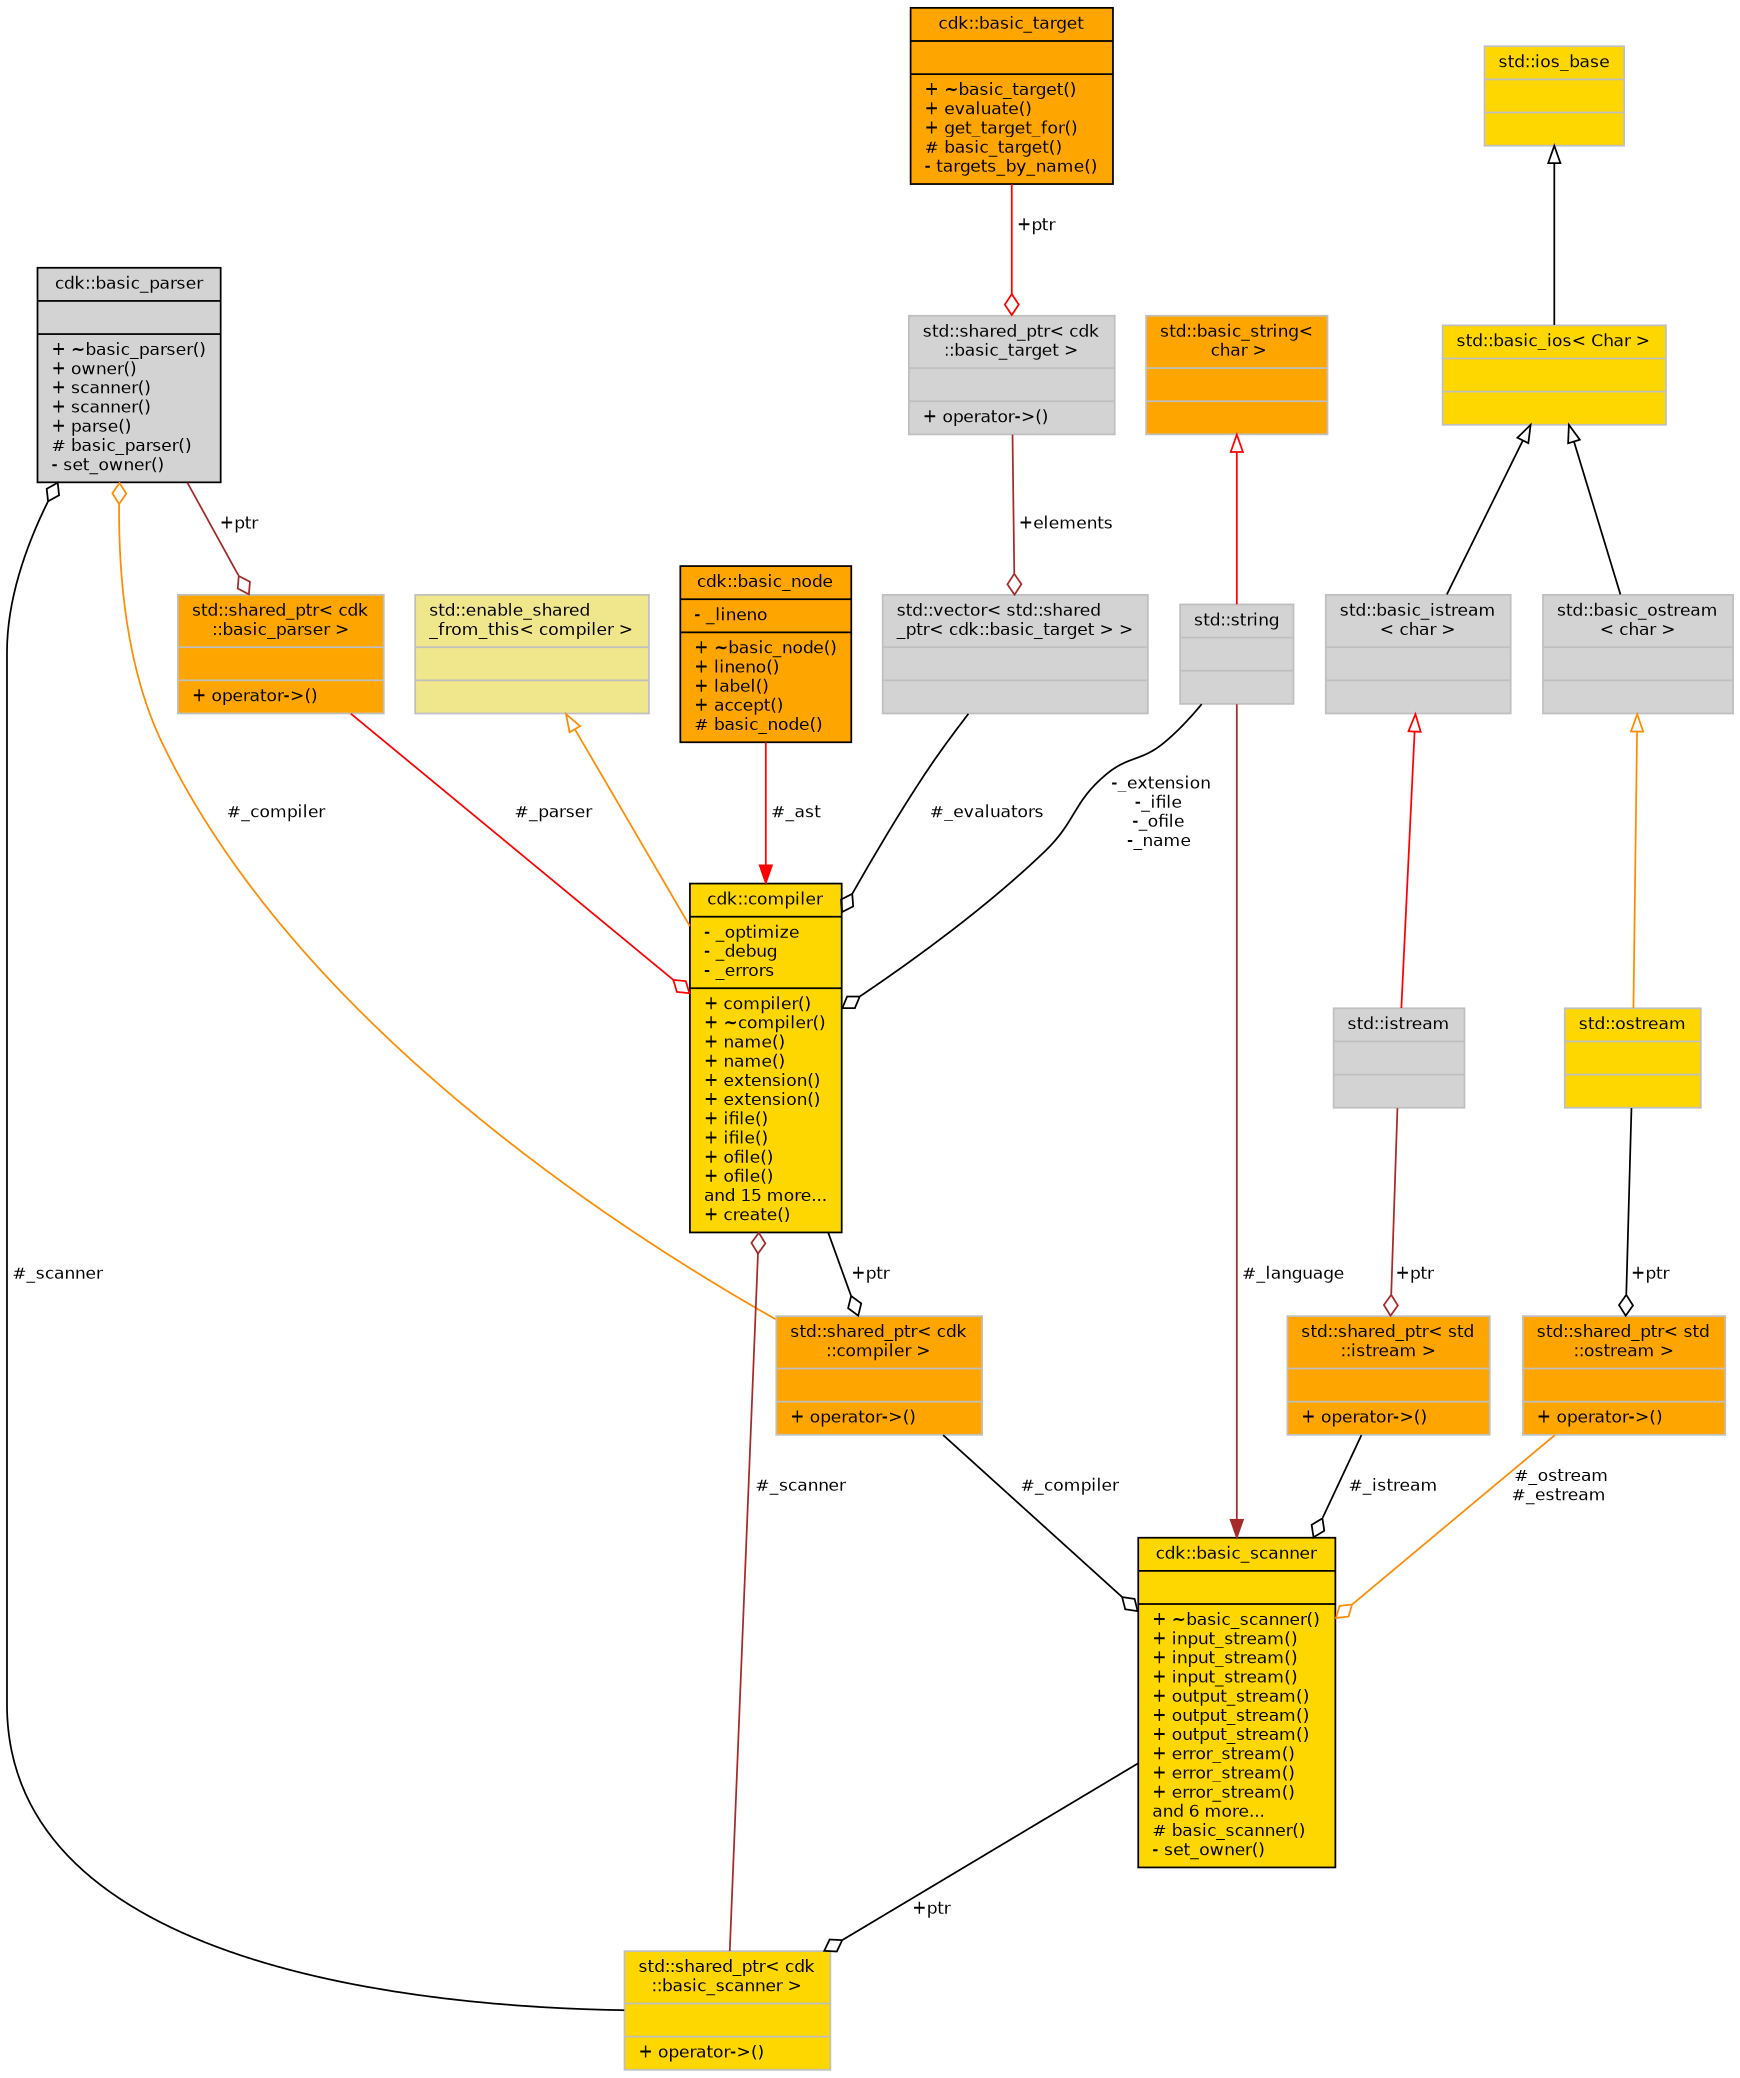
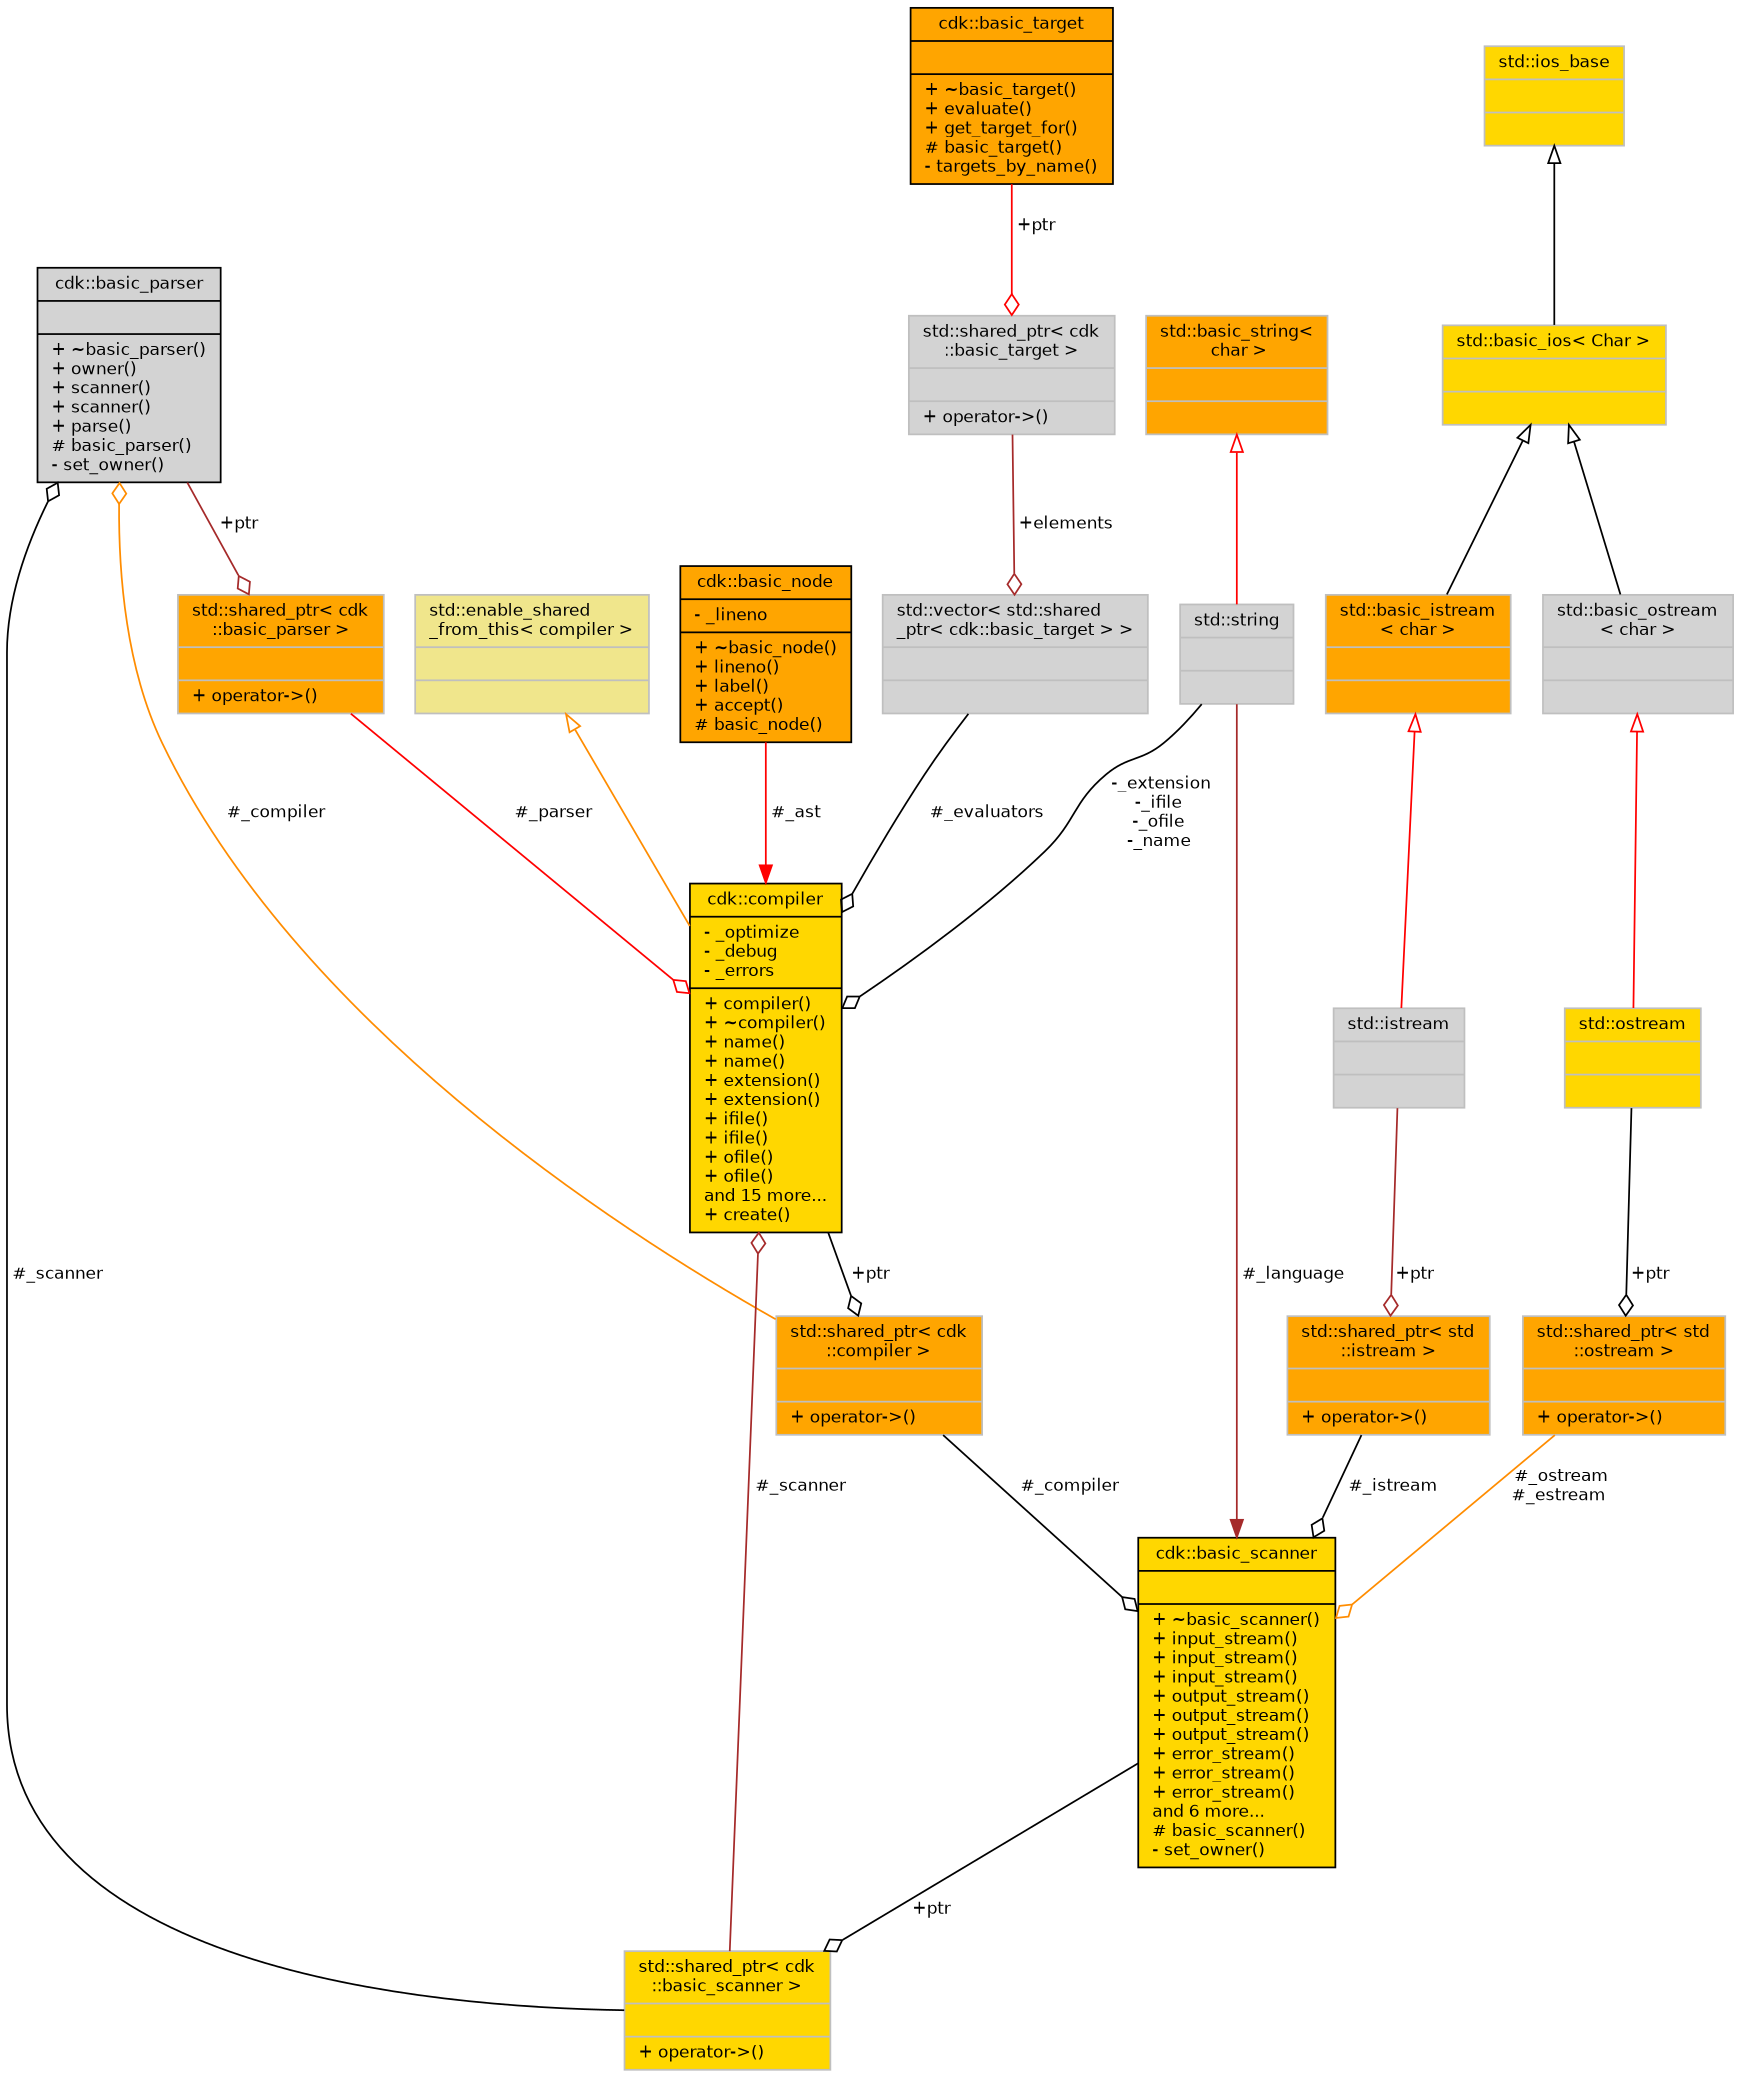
node "std::basic_istream": fillcolor lightgrey -> orange
edge "std::ostream" -> "std::basic_ostream": color darkorange -> red
